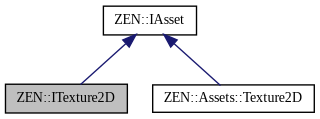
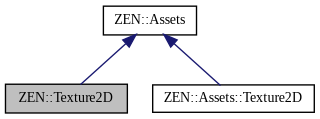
node "ZEN::IAsset": label "ZEN::IAsset" -> "ZEN::Assets"
node "ZEN::ITexture2D": label "ZEN::ITexture2D" -> "ZEN::Texture2D"
